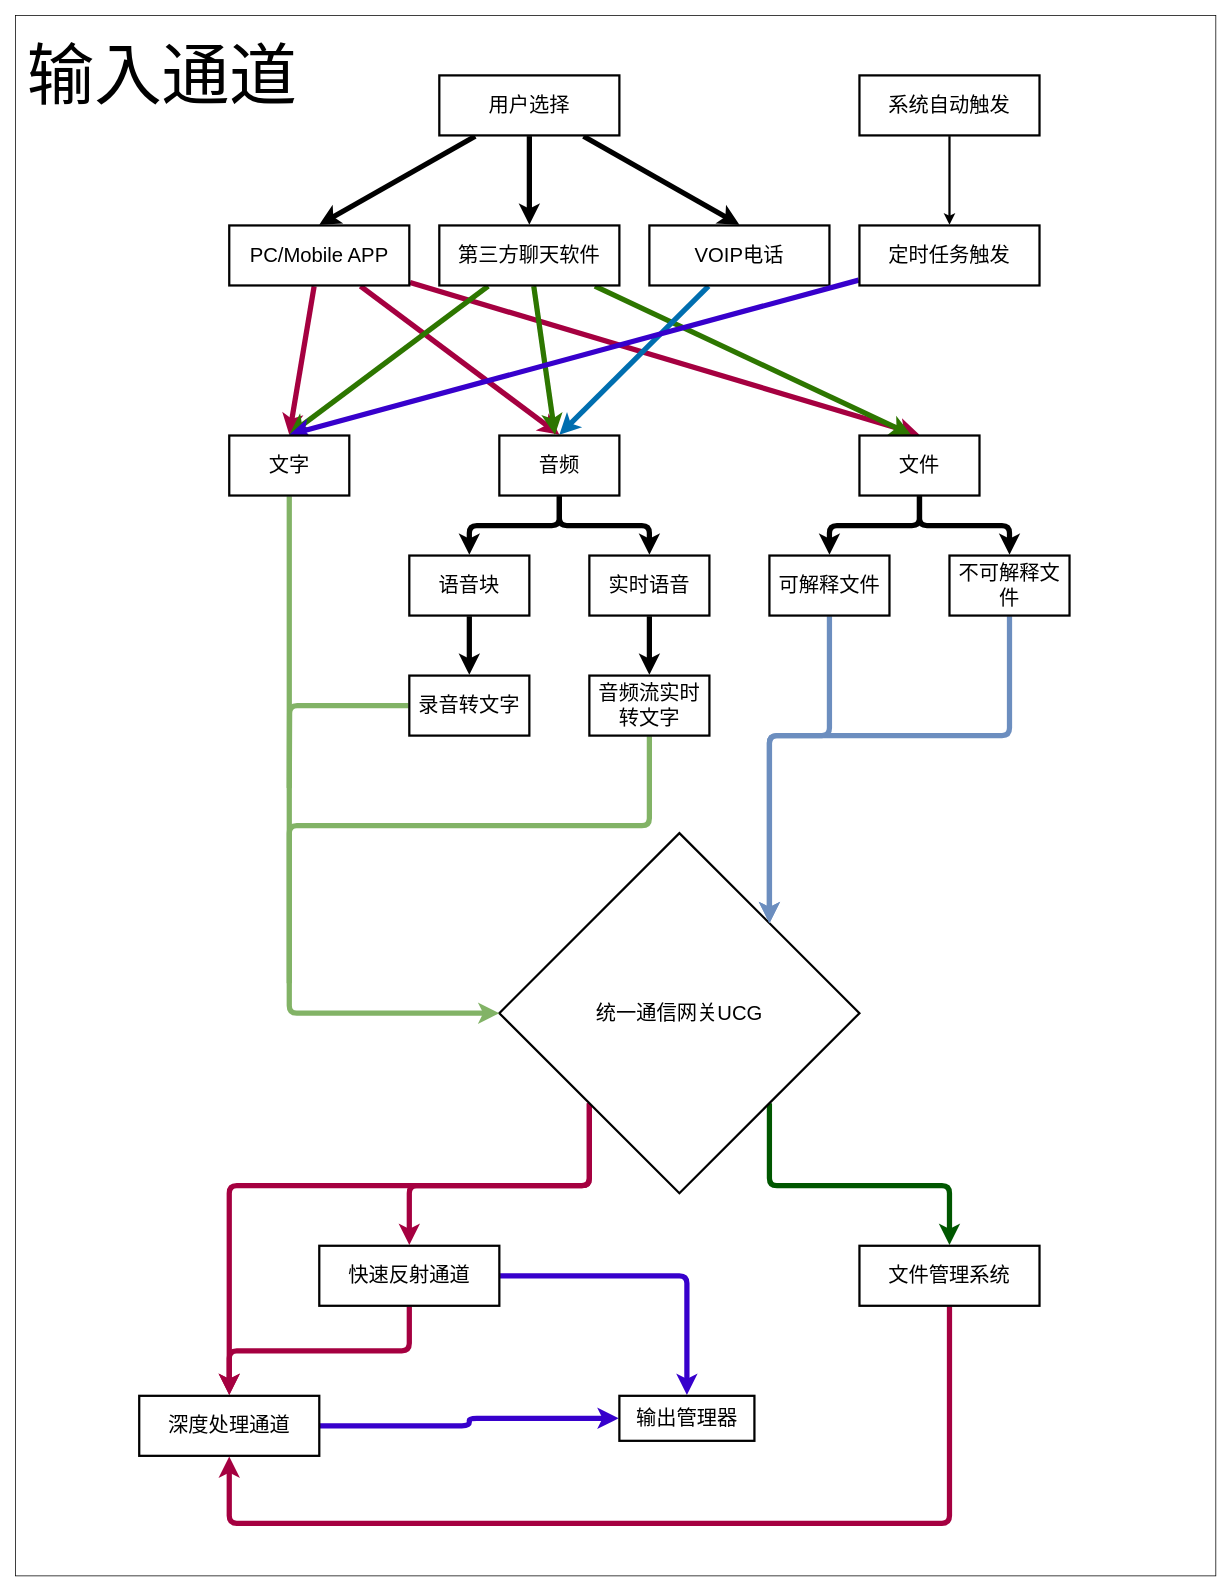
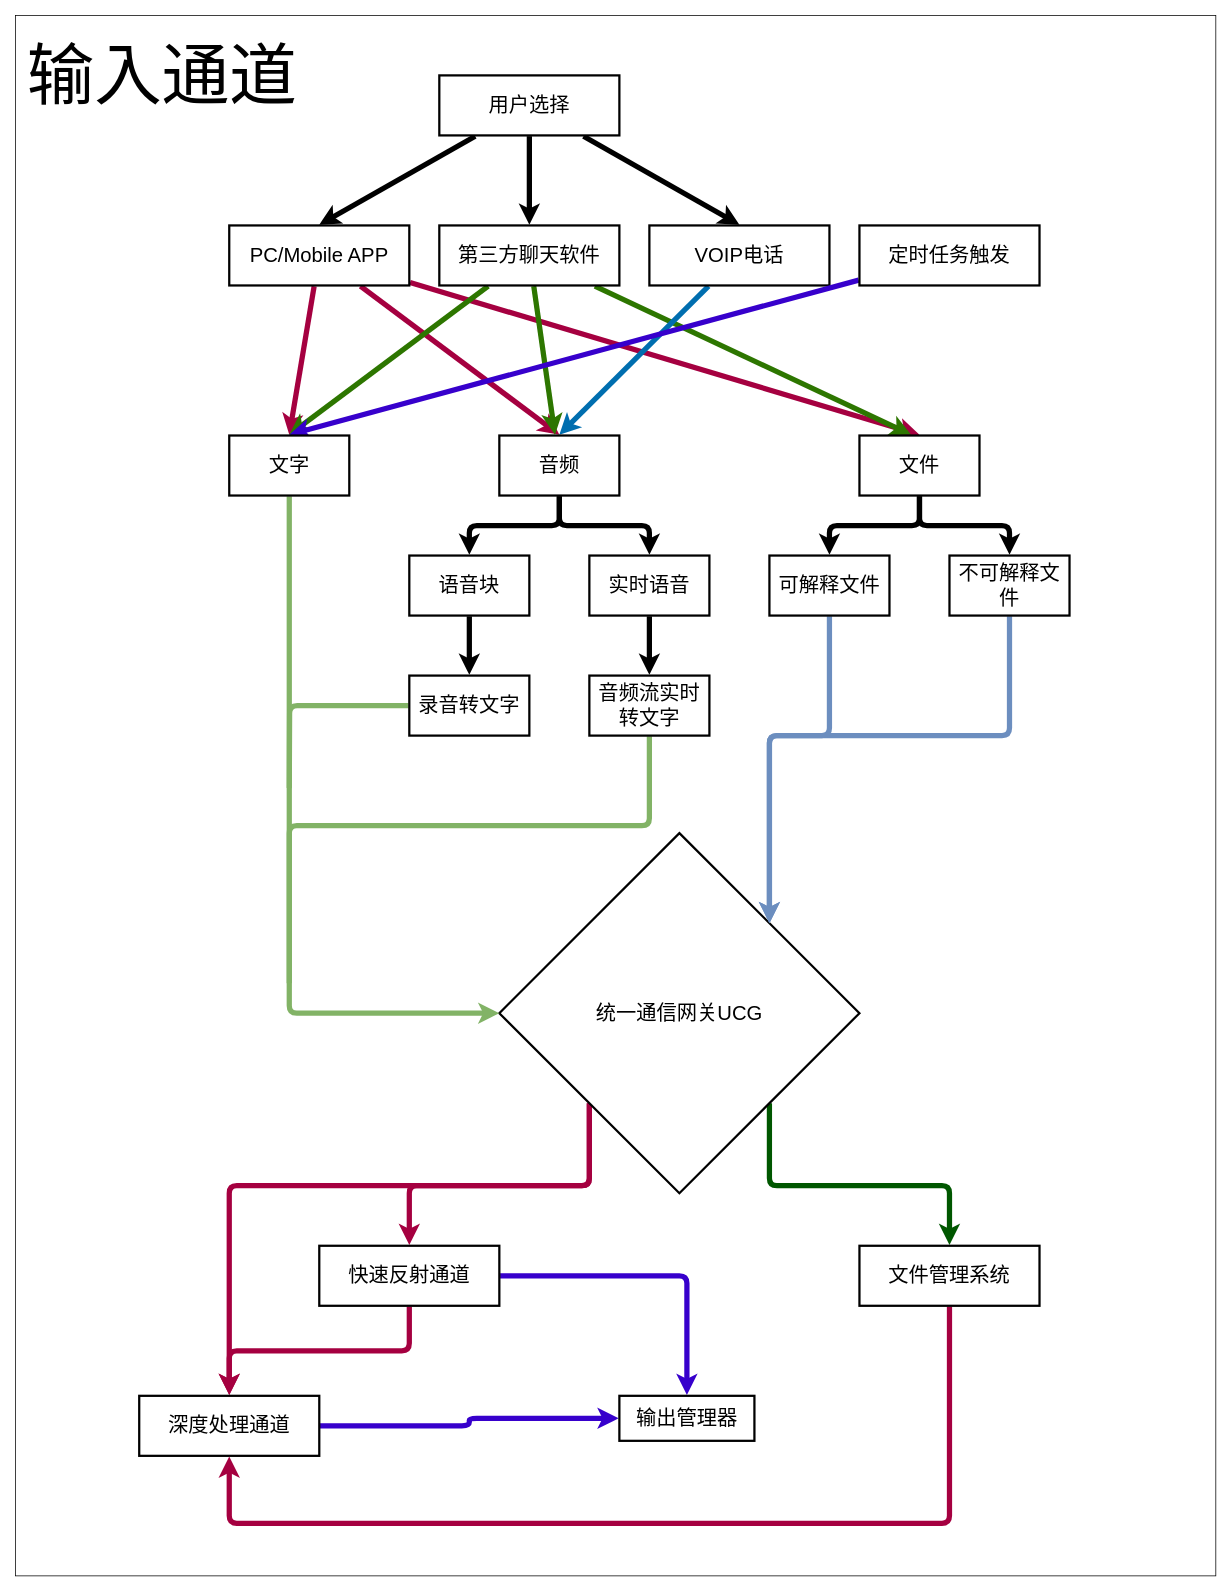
node "系统自动触发": removed
edge "系统自动触发" -> "定时任务触发": removed
